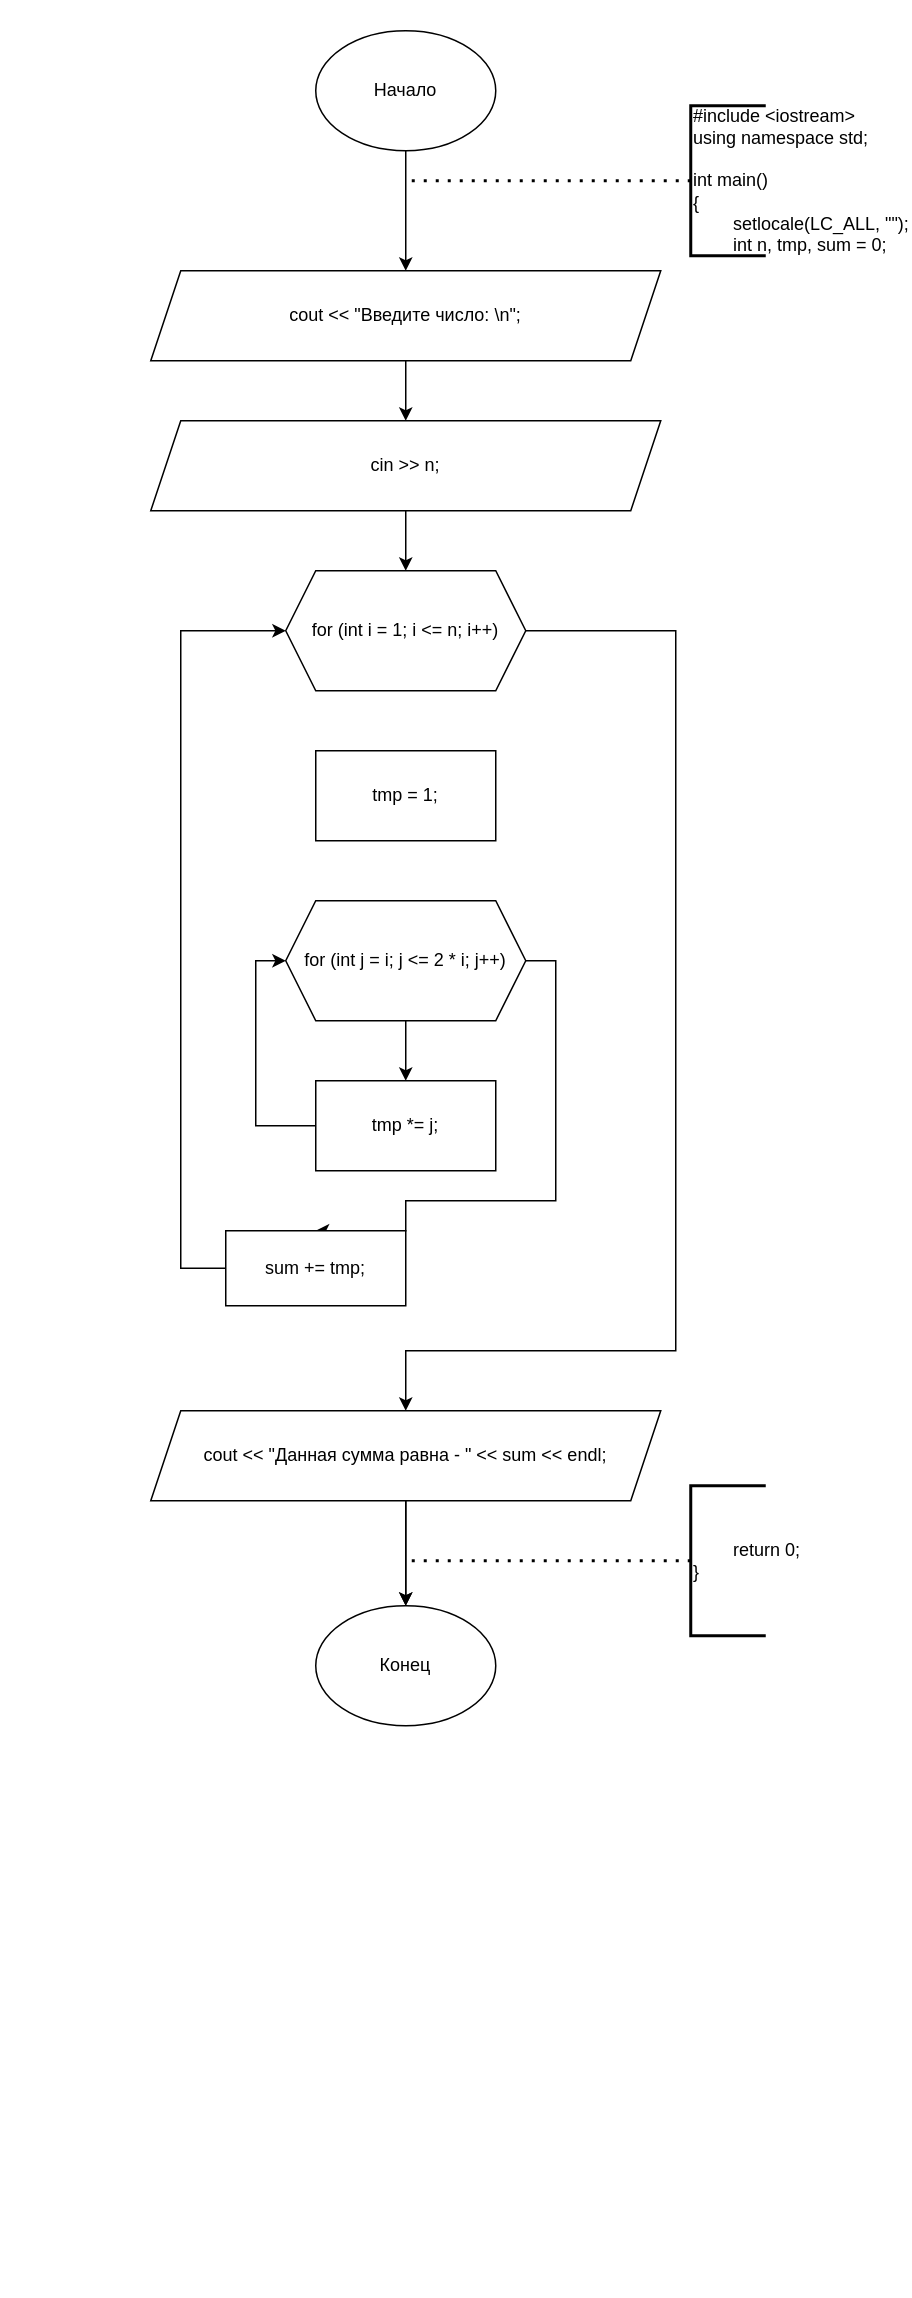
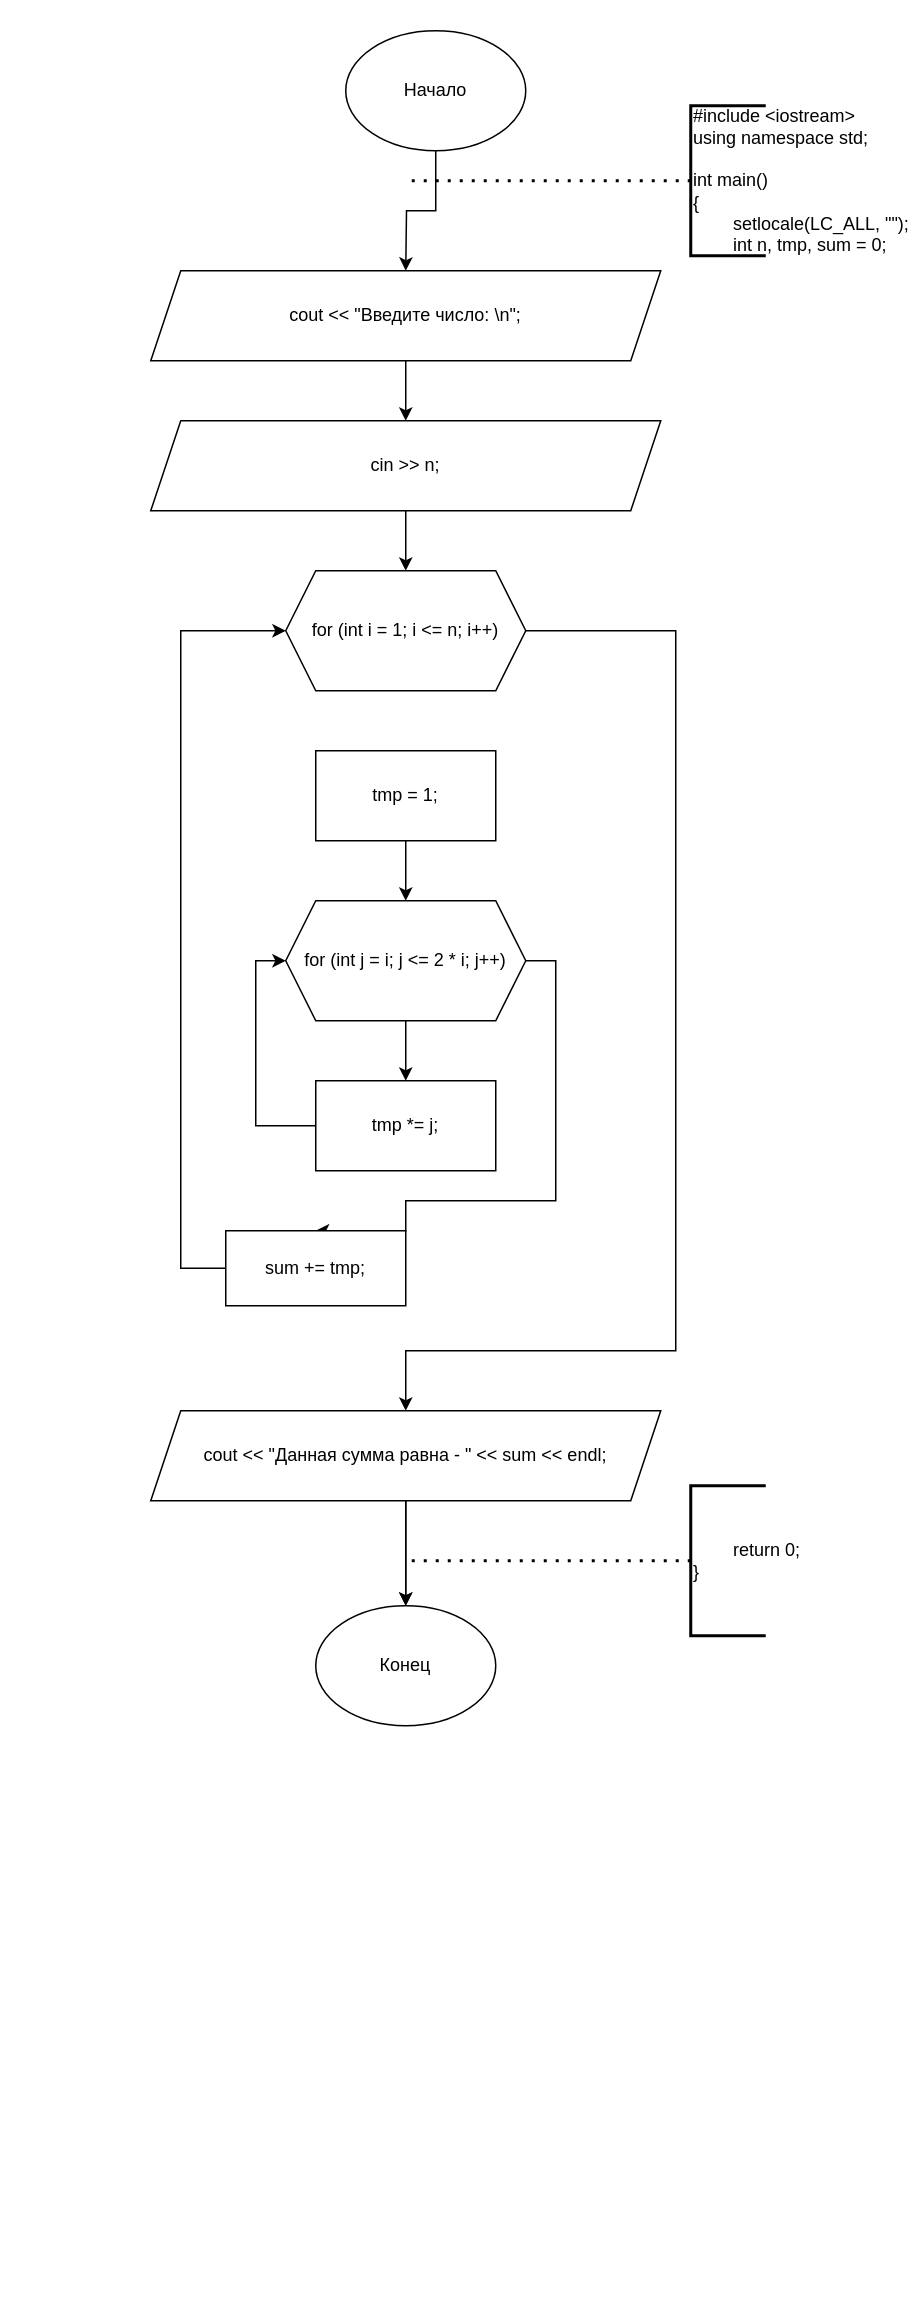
node "Начало": moved (406, 91) -> (436, 91)
edge "tmp = 1;" -> "for (int j = i; j <= 2 * i; j++)": added
